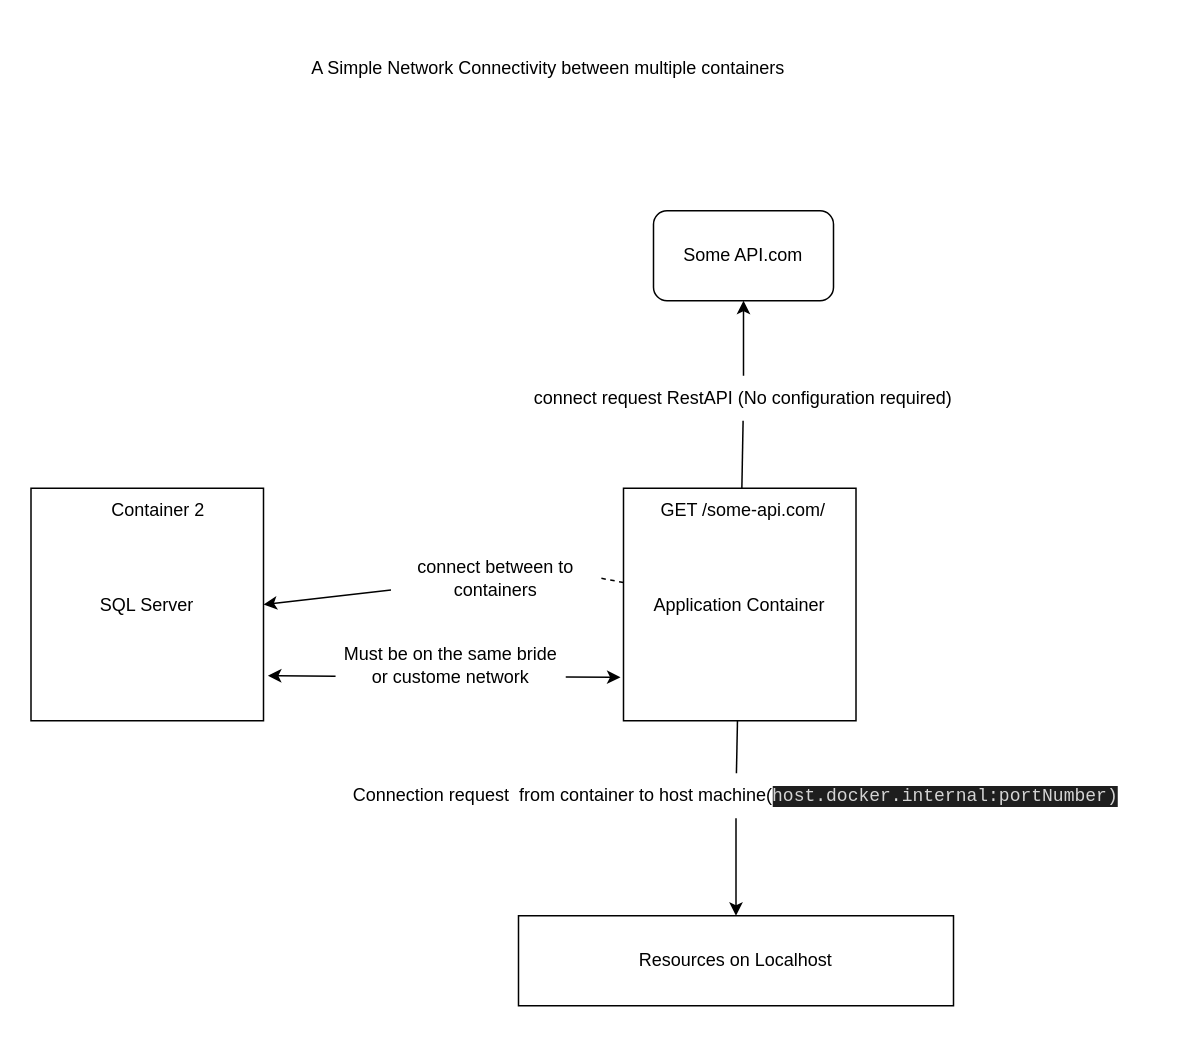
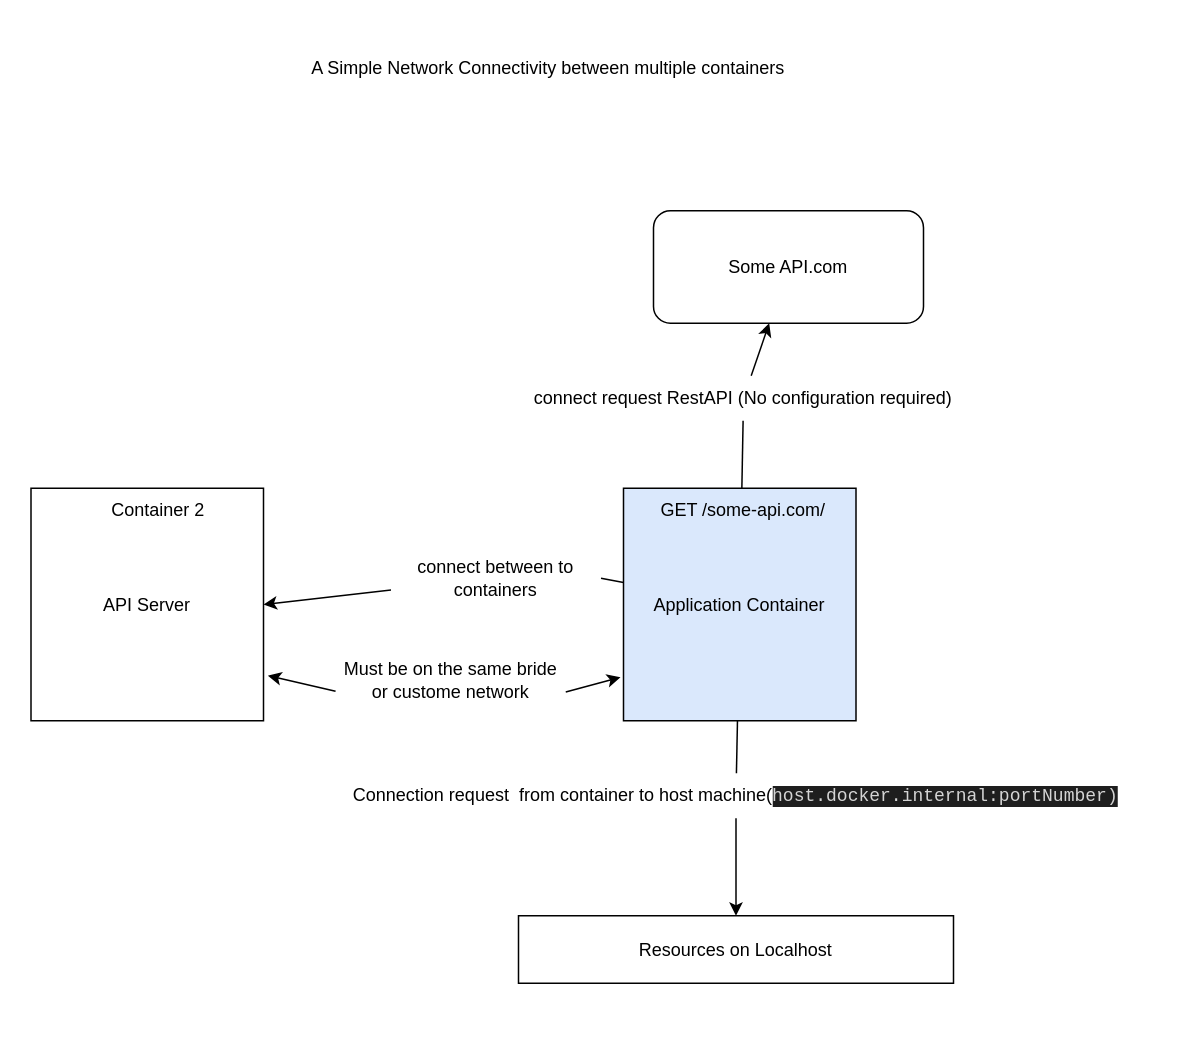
node "Some API.com": size 180x90 -> 270x113
edge "connect between to containers" -- "Application Container": style dashed -> solid
node "SQL Server": label "SQL Server" -> "API Server"
node "Application Container": fillcolor #ffffff -> #dae8fc
node "Must be on the same bride or custome network": moved (451, 665) -> (451, 680)
node "Resources on Localhost": size 435x90 -> 435x68
